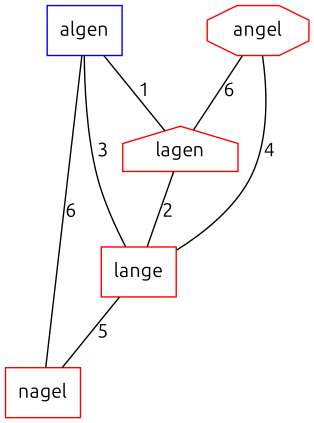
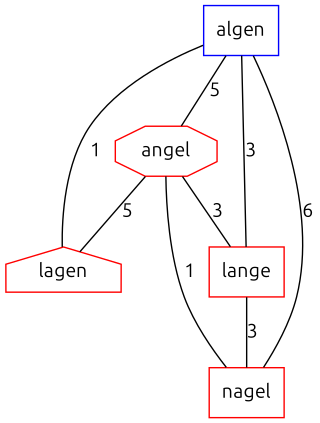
edge "algen" -- "angel": added, label "5"
edge "angel" -- "lagen": label "6" -> "5"
edge "angel" -- "lange": label "4" -> "3"
edge "lagen" -- "lange": removed, label "2"
edge "angel" -- "nagel": added, label "1"
edge "lange" -- "nagel": label "5" -> "3"
